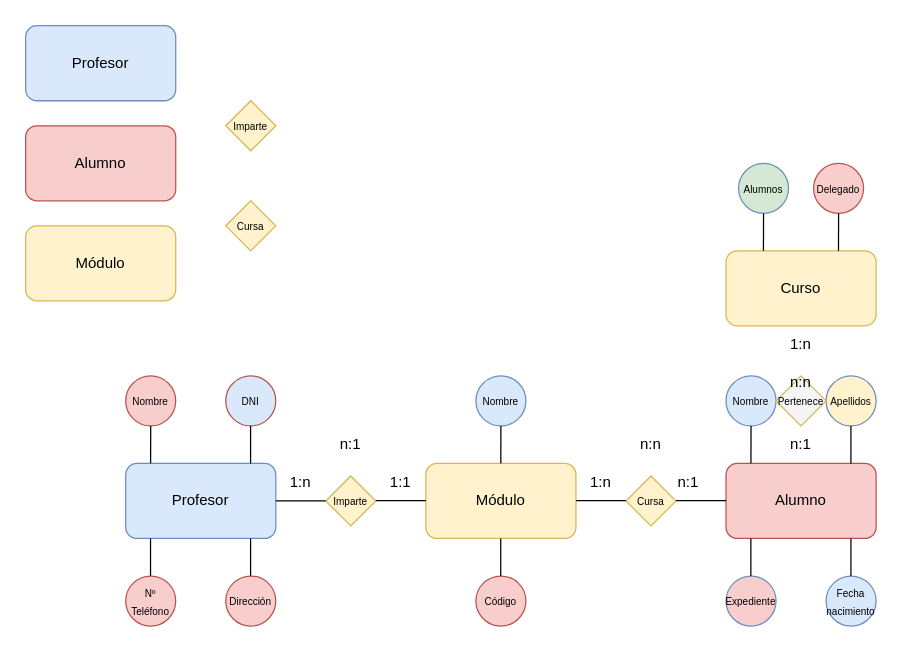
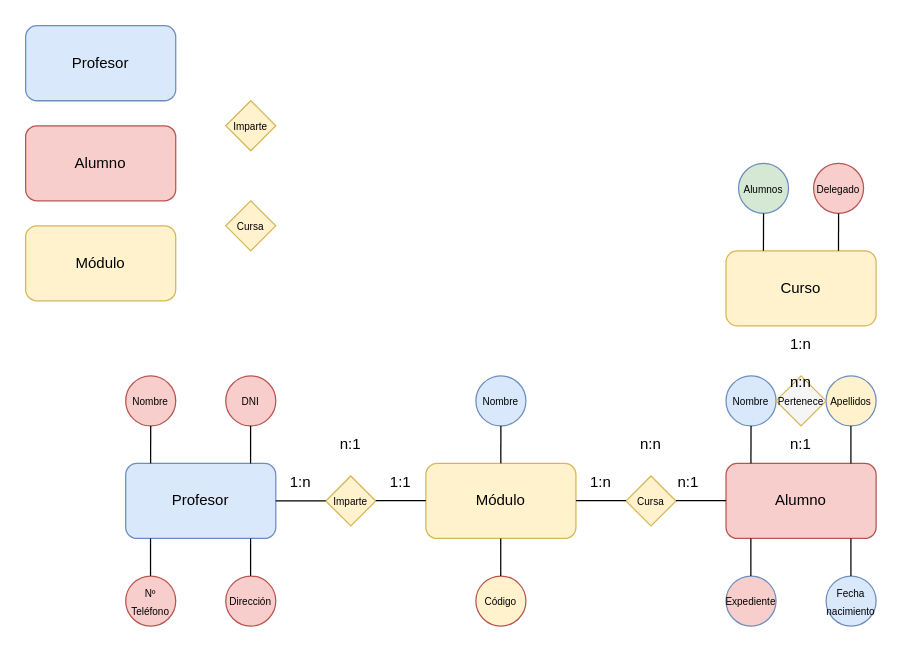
node "DNI": fillcolor #dae8fc -> #f8cecc
node "Código": fillcolor #f8cecc -> #fff2cc
